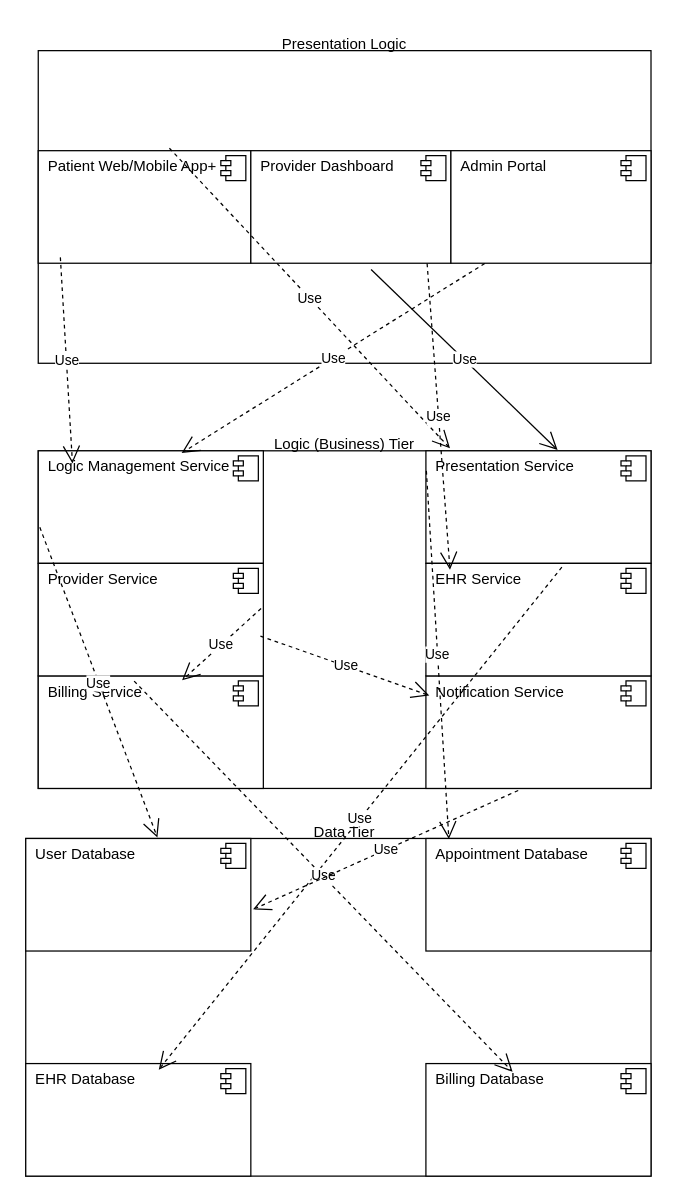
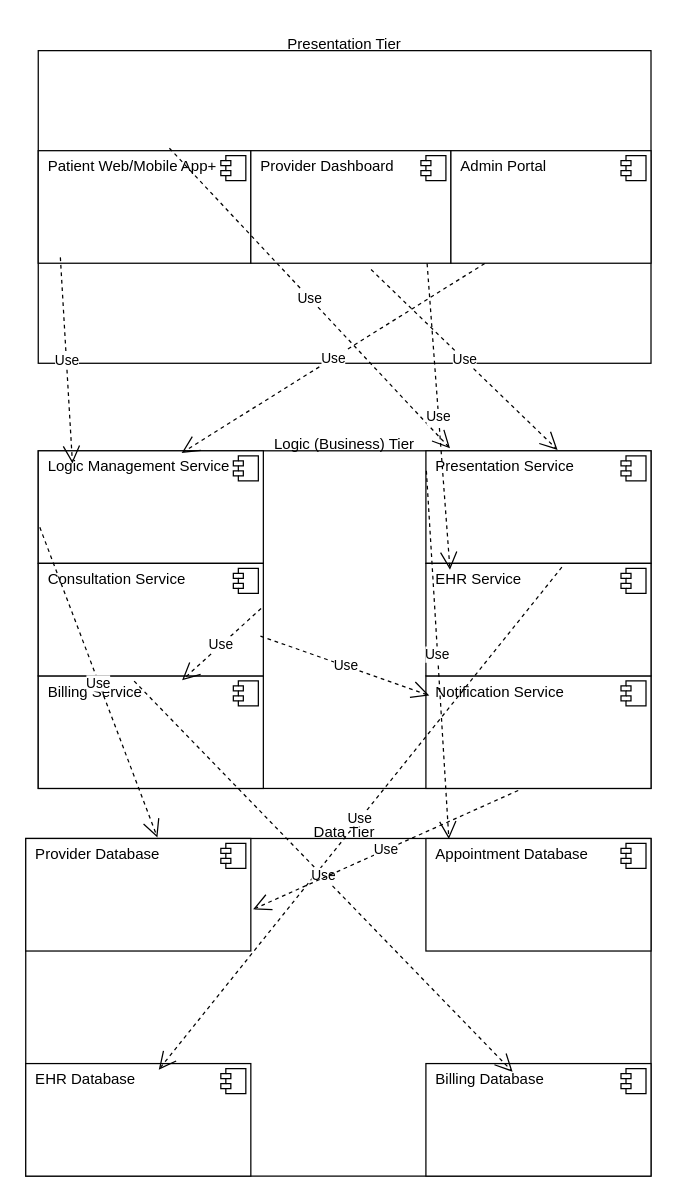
node "Presentation Logic": label "Presentation Logic" -> "Presentation Tier"
edge "Provider Dashboard" -> "Presentation Service": style solid -> dashed
node "Provider Service": label "Provider Service" -> "Consultation Service"
node "User Database": label "User Database" -> "Provider Database"
